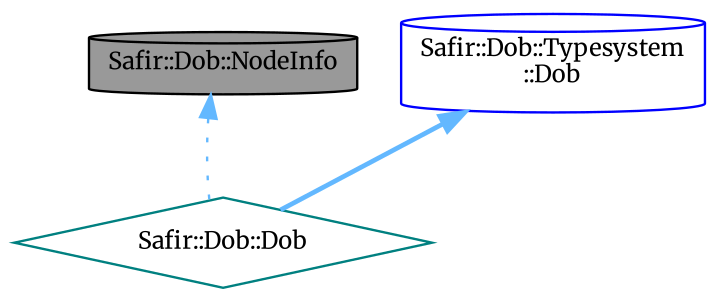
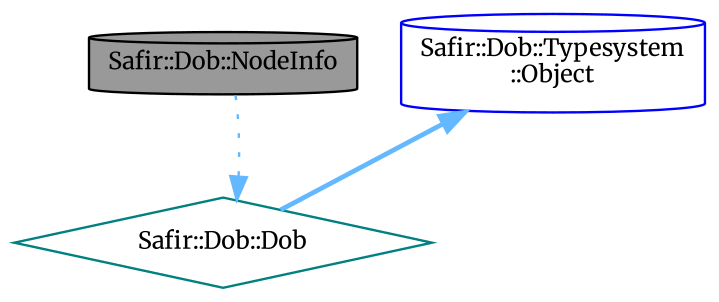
node "Safir::Dob::Typesystem ::Dob": label "Safir::Dob::Typesystem ::Dob" -> "Safir::Dob::Typesystem ::Object"
edge "Safir::Dob::Dob" -> "Safir::Dob::NodeInfo": reversed
